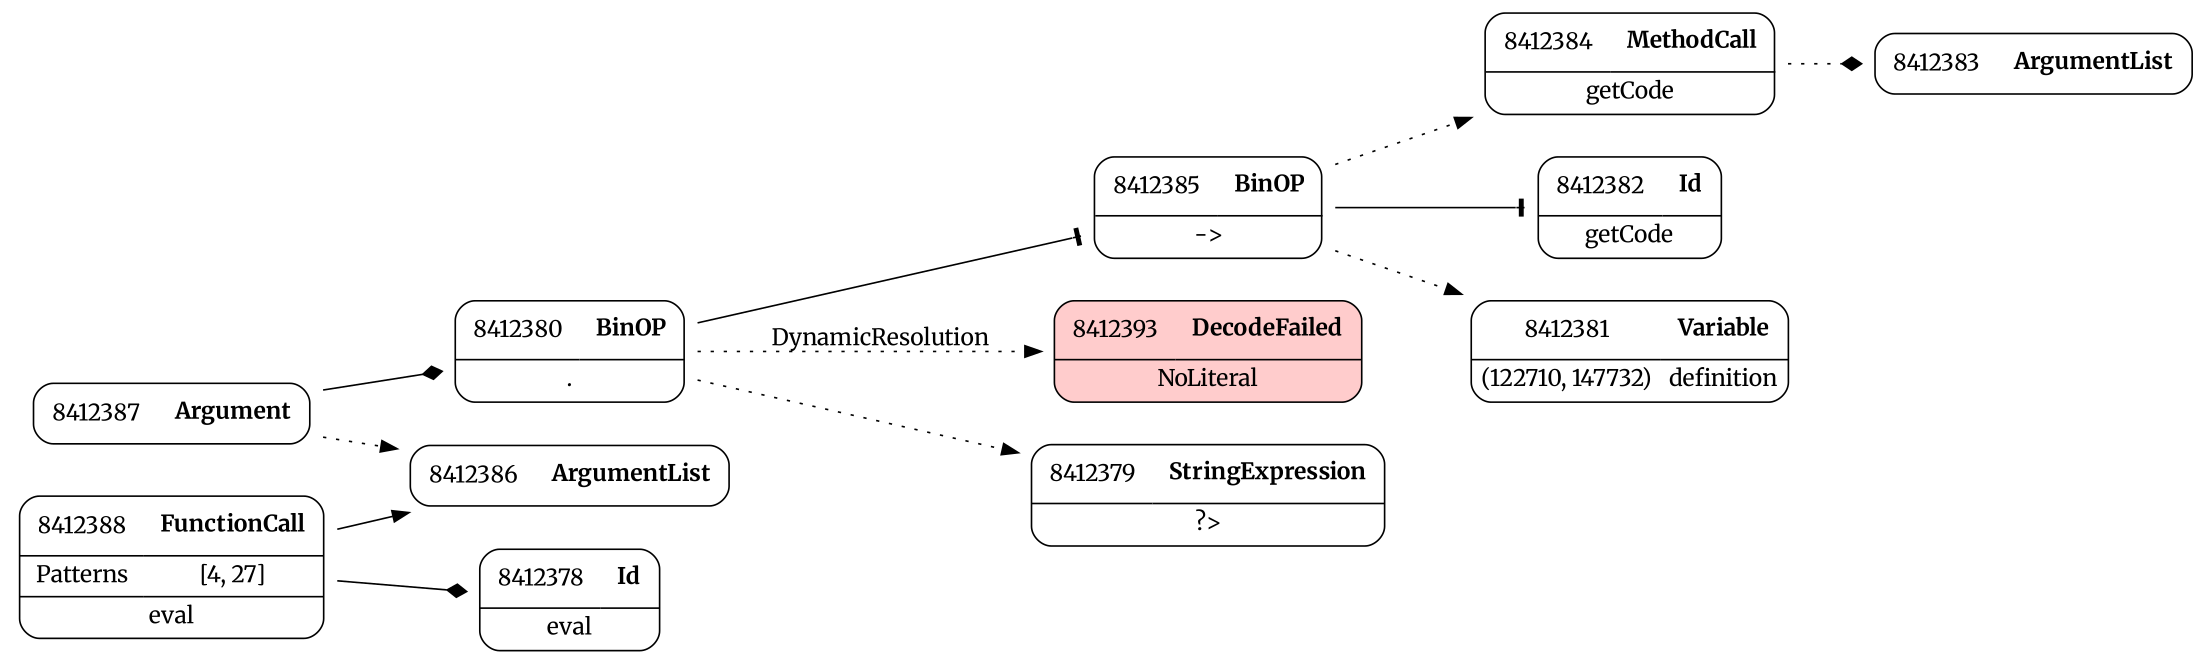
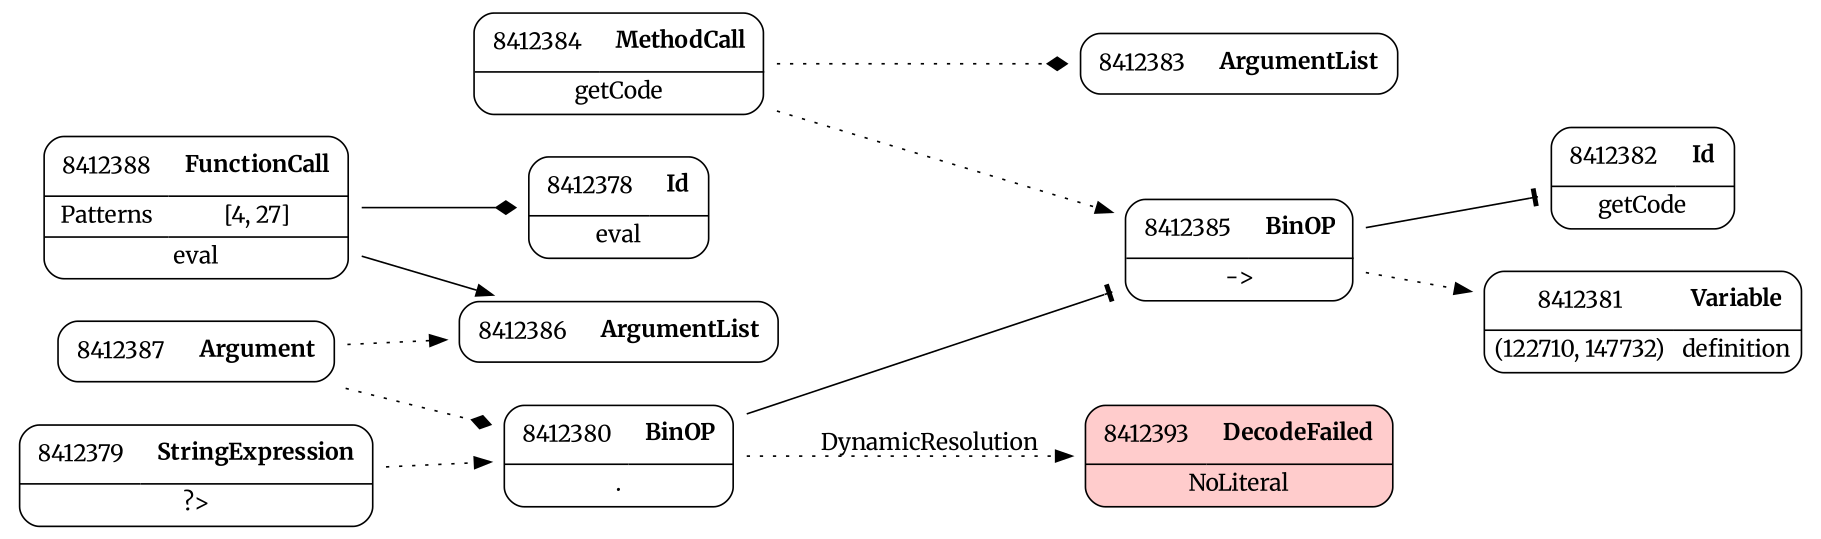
edge "8412385" -> "8412384": reversed
edge "8412387" -> "8412380": style solid -> dotted
edge "8412380" -> "8412379": reversed
